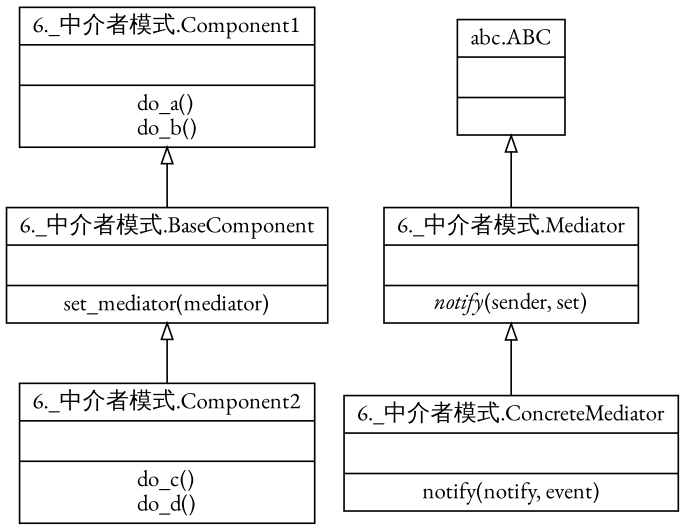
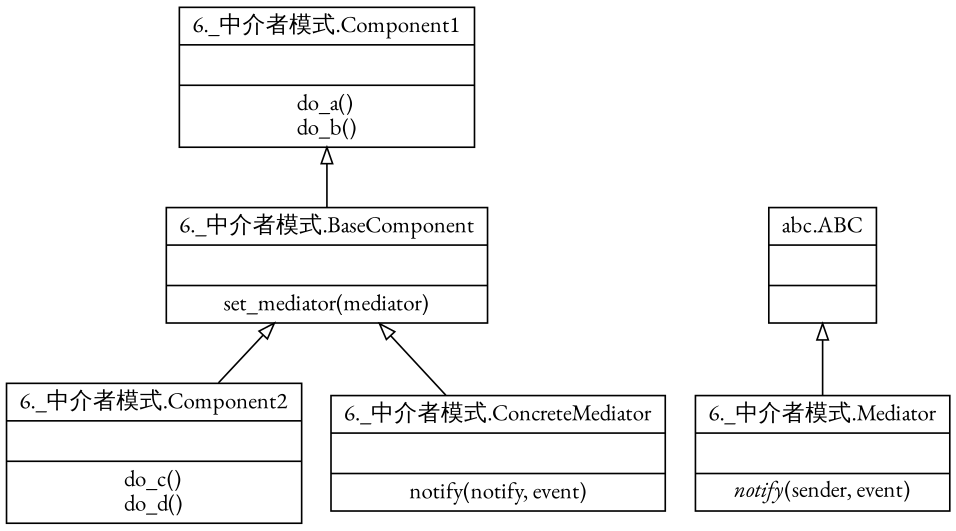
node "6._中介者模式.Mediator": text "(sender, set)" -> "(sender, event)"
edge "6._中介者模式.ConcreteMediator" -> "6._中介者模式.Mediator": now "6._中介者模式.ConcreteMediator" -> "6._中介者模式.BaseComponent"
